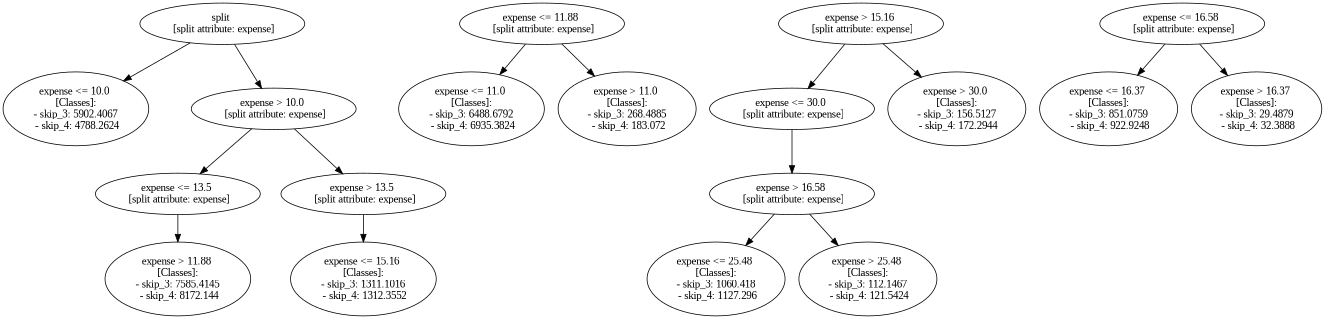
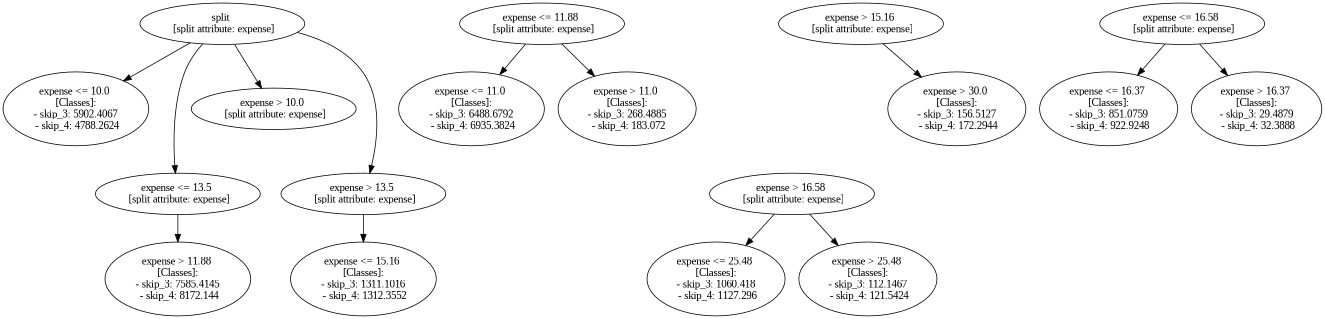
node "expense <= 30.0 [split attribute: expense]": removed
edge "expense > 10.0 [split attribute: expense]" -> "expense <= 13.5 [split attribute: expense]": now "split [split attribute: expense]" -> "expense <= 13.5 [split attribute: expense]"
edge "expense > 10.0 [split attribute: expense]" -> "expense > 13.5 [split attribute: expense]": now "split [split attribute: expense]" -> "expense > 13.5 [split attribute: expense]"
